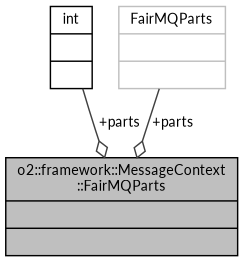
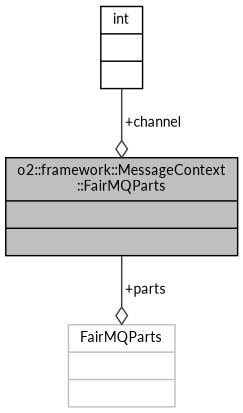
edge "FairMQParts" -> "o2::framework::MessageContext": reversed
edge "int" -> "o2::framework::MessageContext": label " +parts" -> " +channel"
